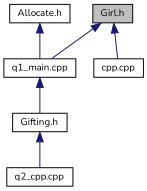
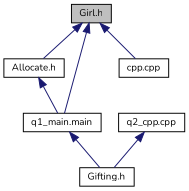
edge "Allocate.h" -> "Girl.h": added
node "q1_main.cpp": label "q1_main.cpp" -> "q1_main.main"
edge "q2_cpp.cpp" -> "Gifting.h": reversed
